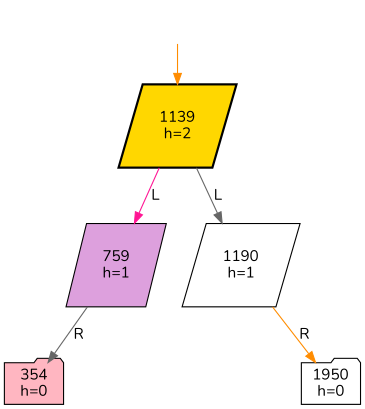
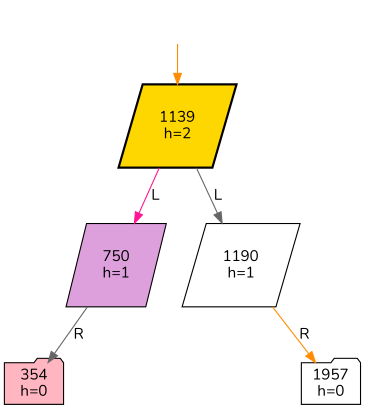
node "759 h=1": label "759 h=1" -> "750 h=1"
node "1950 h=0": label "1950 h=0" -> "1957 h=0"
